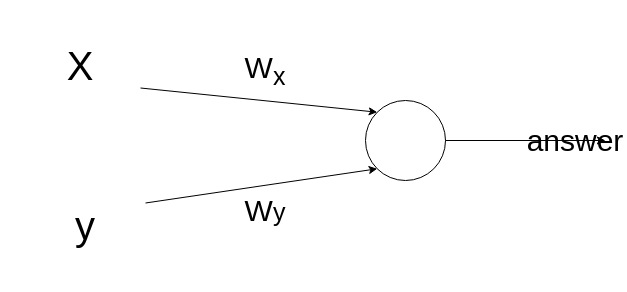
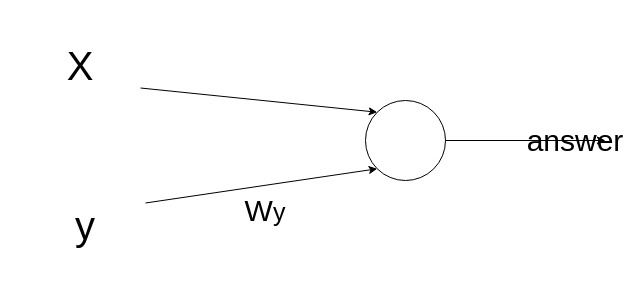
node "Wx": removed
